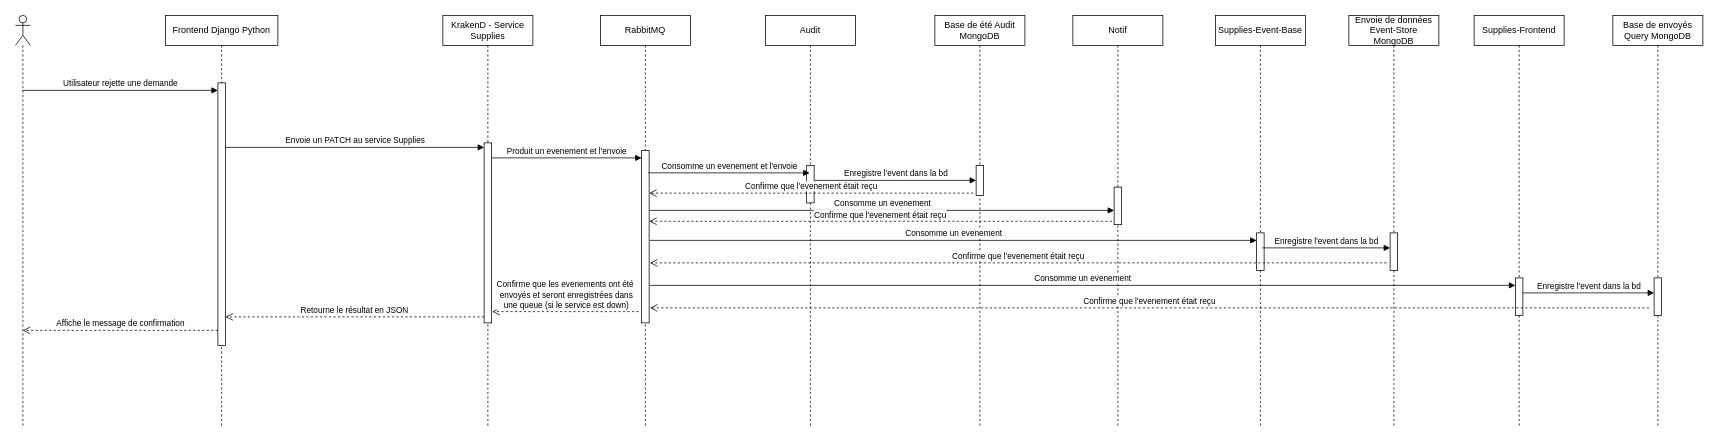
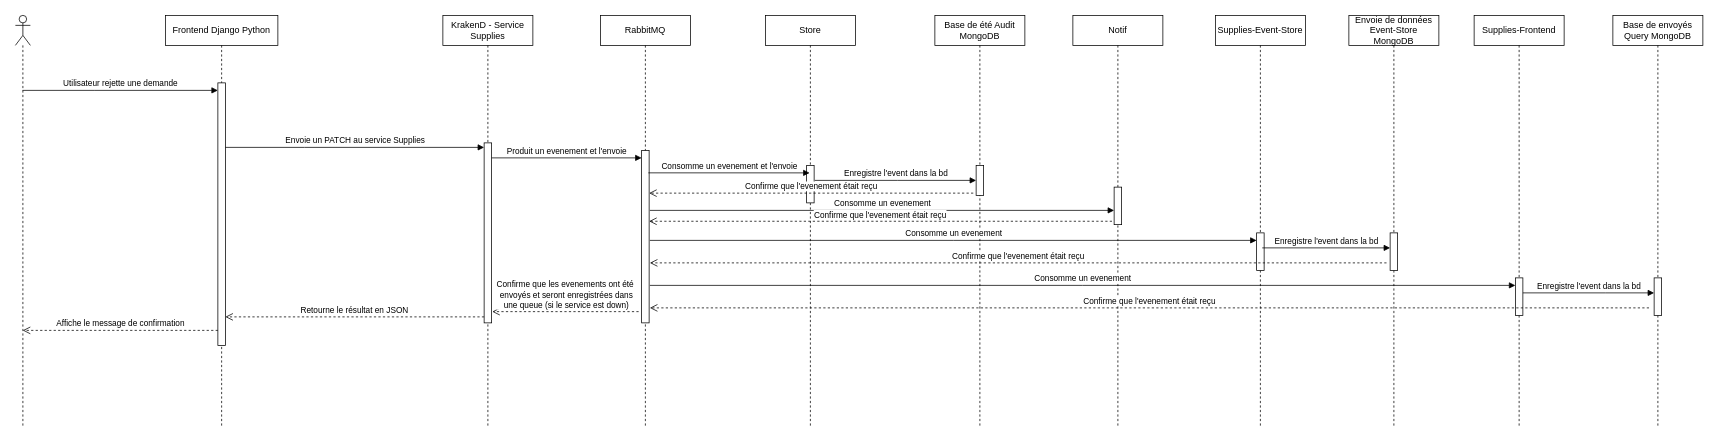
node "Audit": label "Audit" -> "Store"
node "Supplies-Event-Base": label "Supplies-Event-Base" -> "Supplies-Event-Store"
